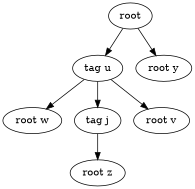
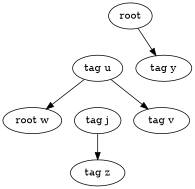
edge "root" -> "tag u": removed
node "root y": label "root y" -> "tag y"
edge "tag u" -> "tag j": removed
node "root v": label "root v" -> "tag v"
node "root z": label "root z" -> "tag z"
